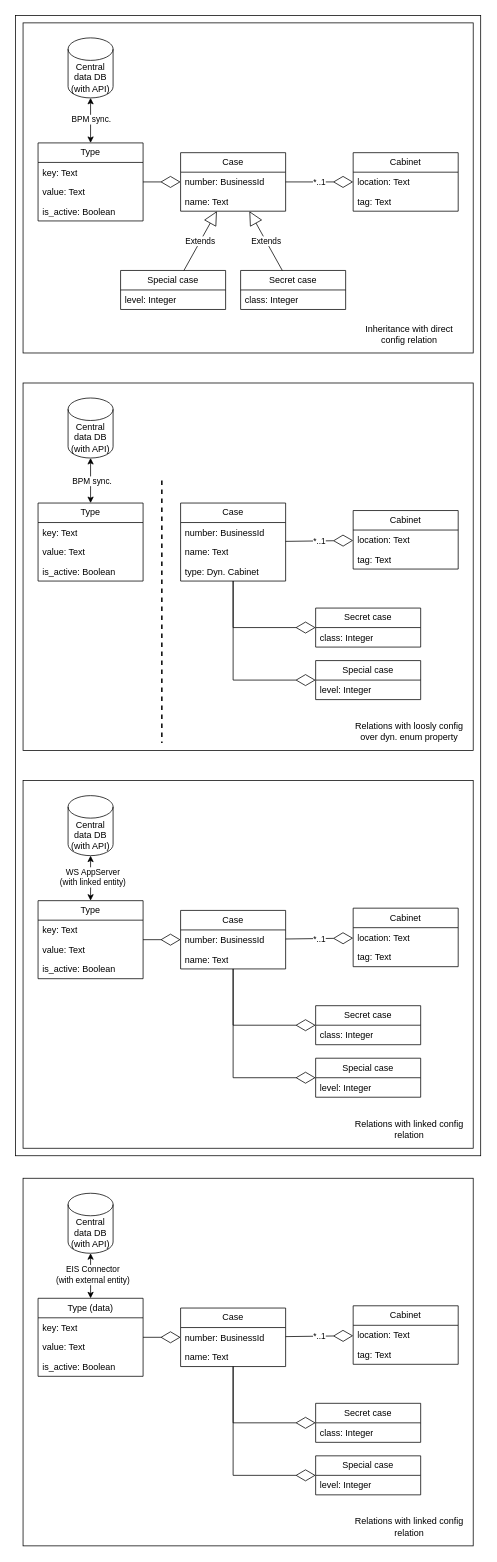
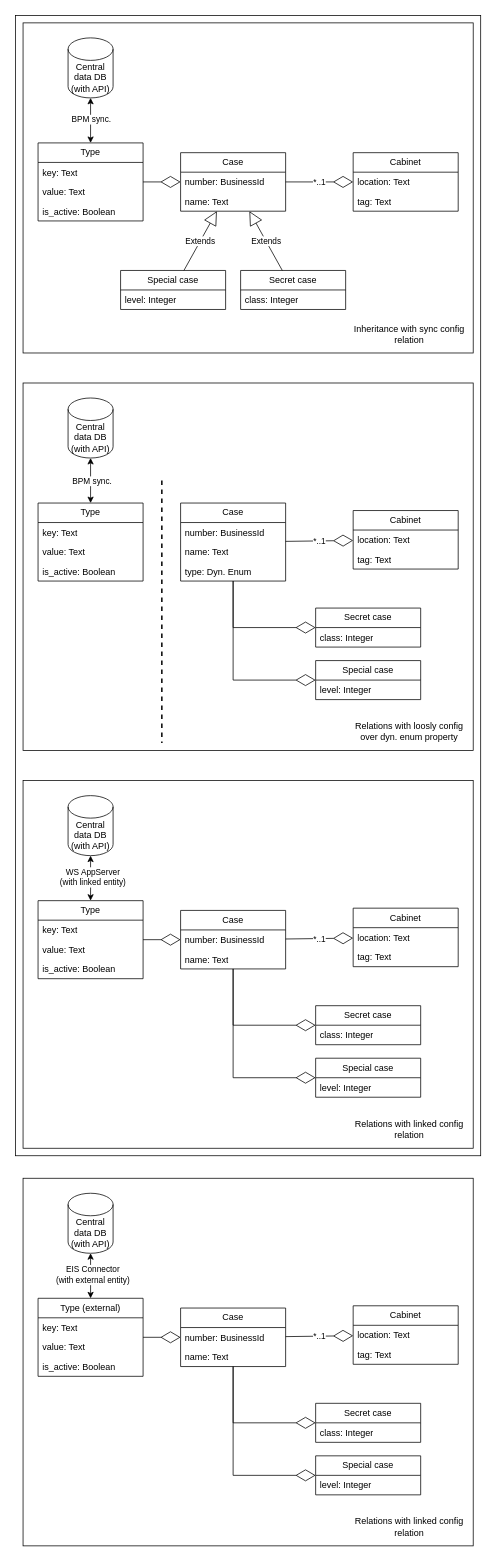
node "Inheritance with direct config relation": label "Inheritance with direct config relation" -> "Inheritance with sync config relation"
node "type: Dyn. Cabinet": label "type: Dyn. Cabinet" -> "type: Dyn. Enum"
node "Type (data)": label "Type (data)" -> "Type (external)"
